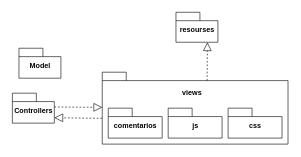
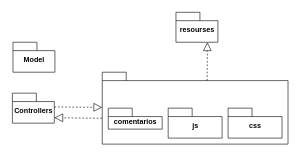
node "Model": moved (40, 63) -> (34, 57)
node "views": removed
node "comentarios": size 54x30 -> 54x21
